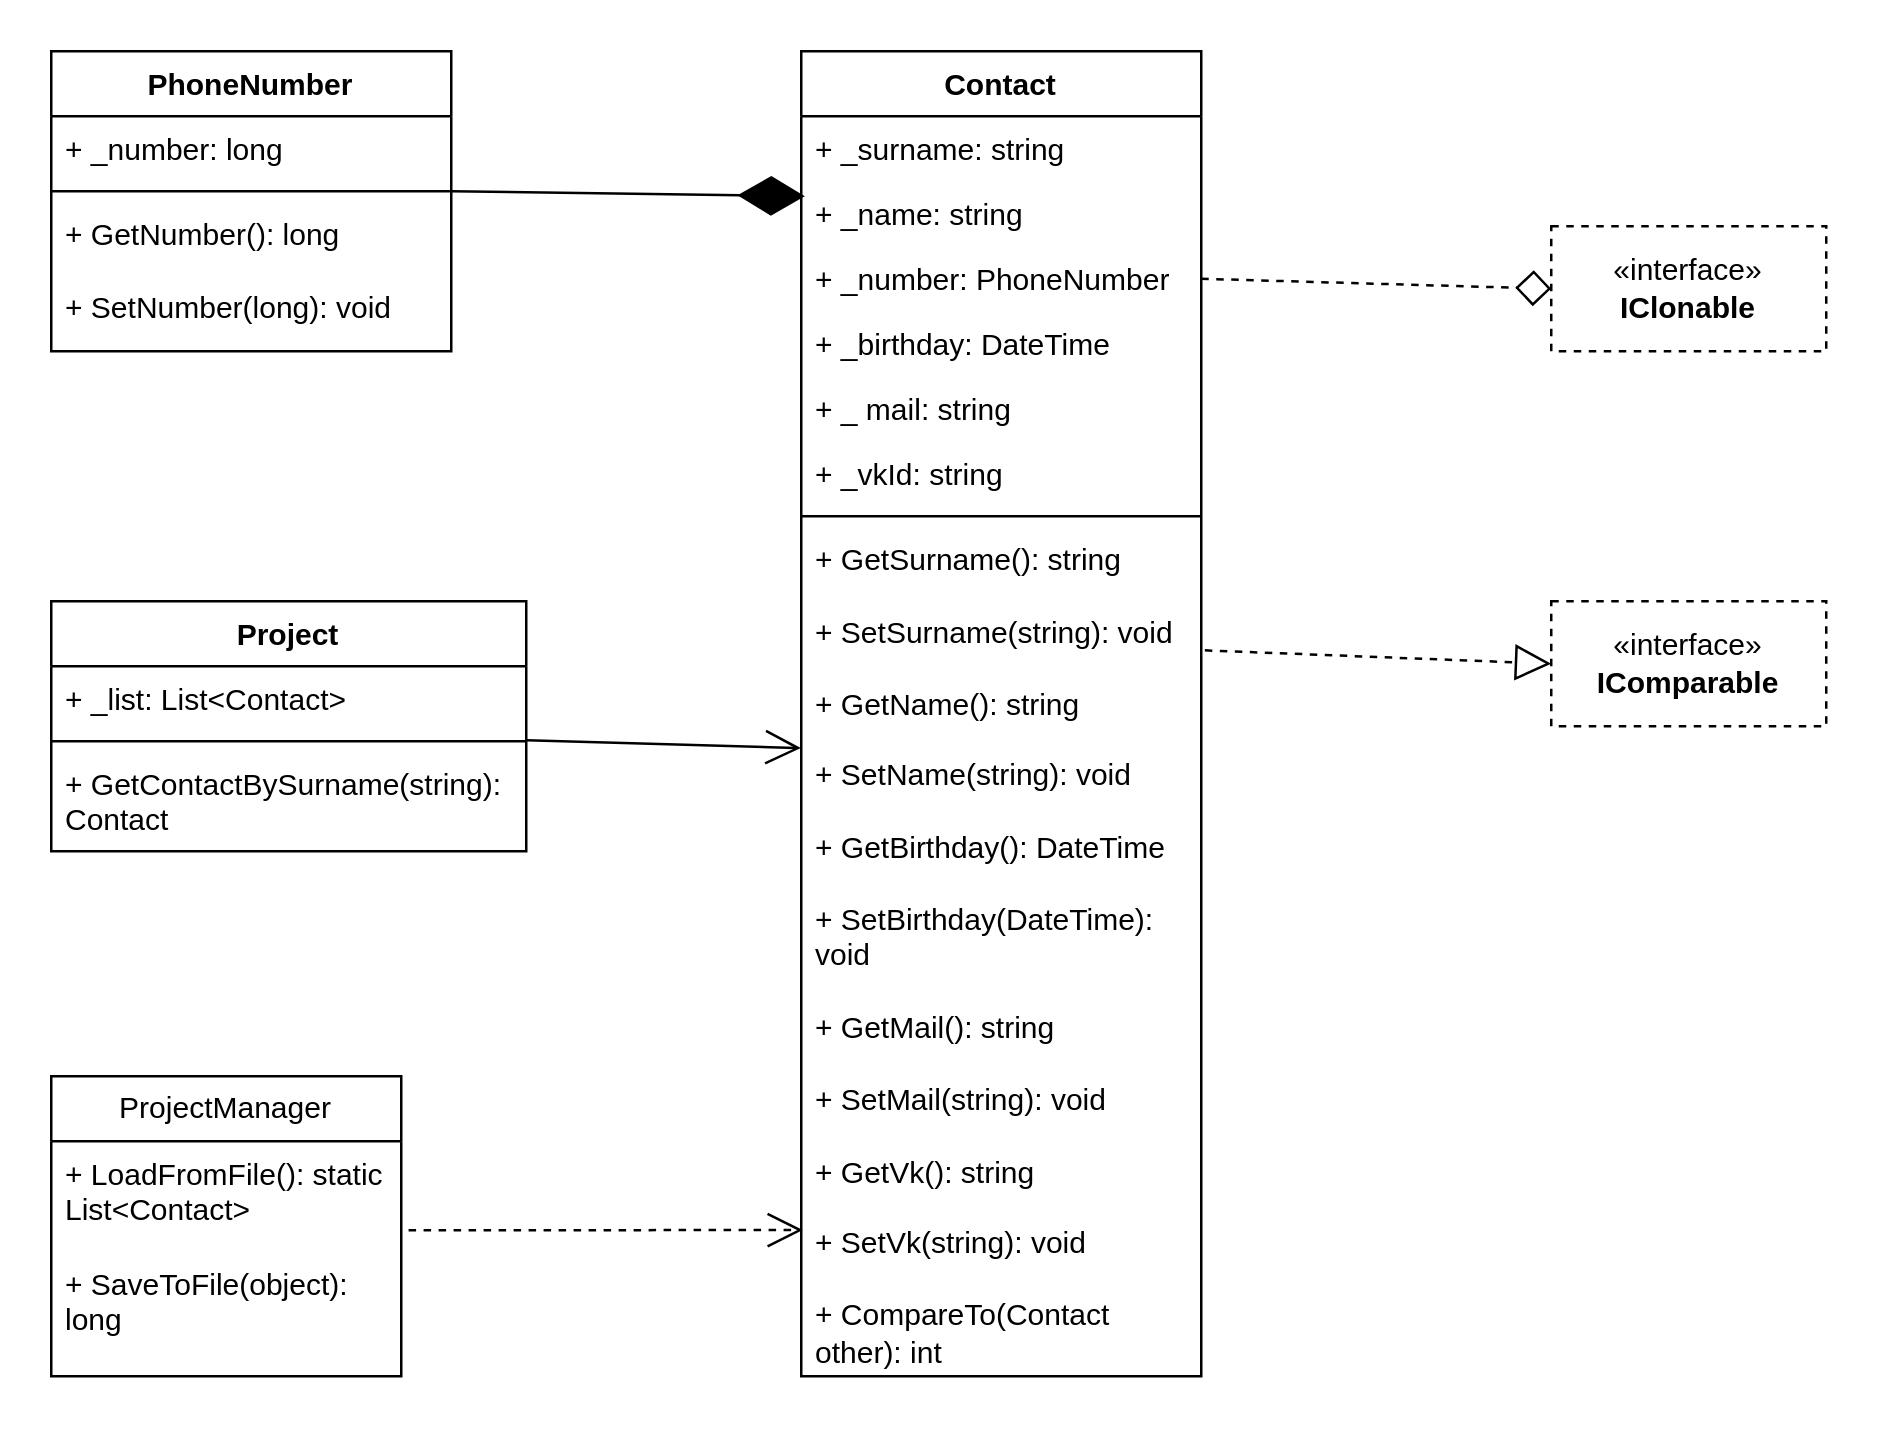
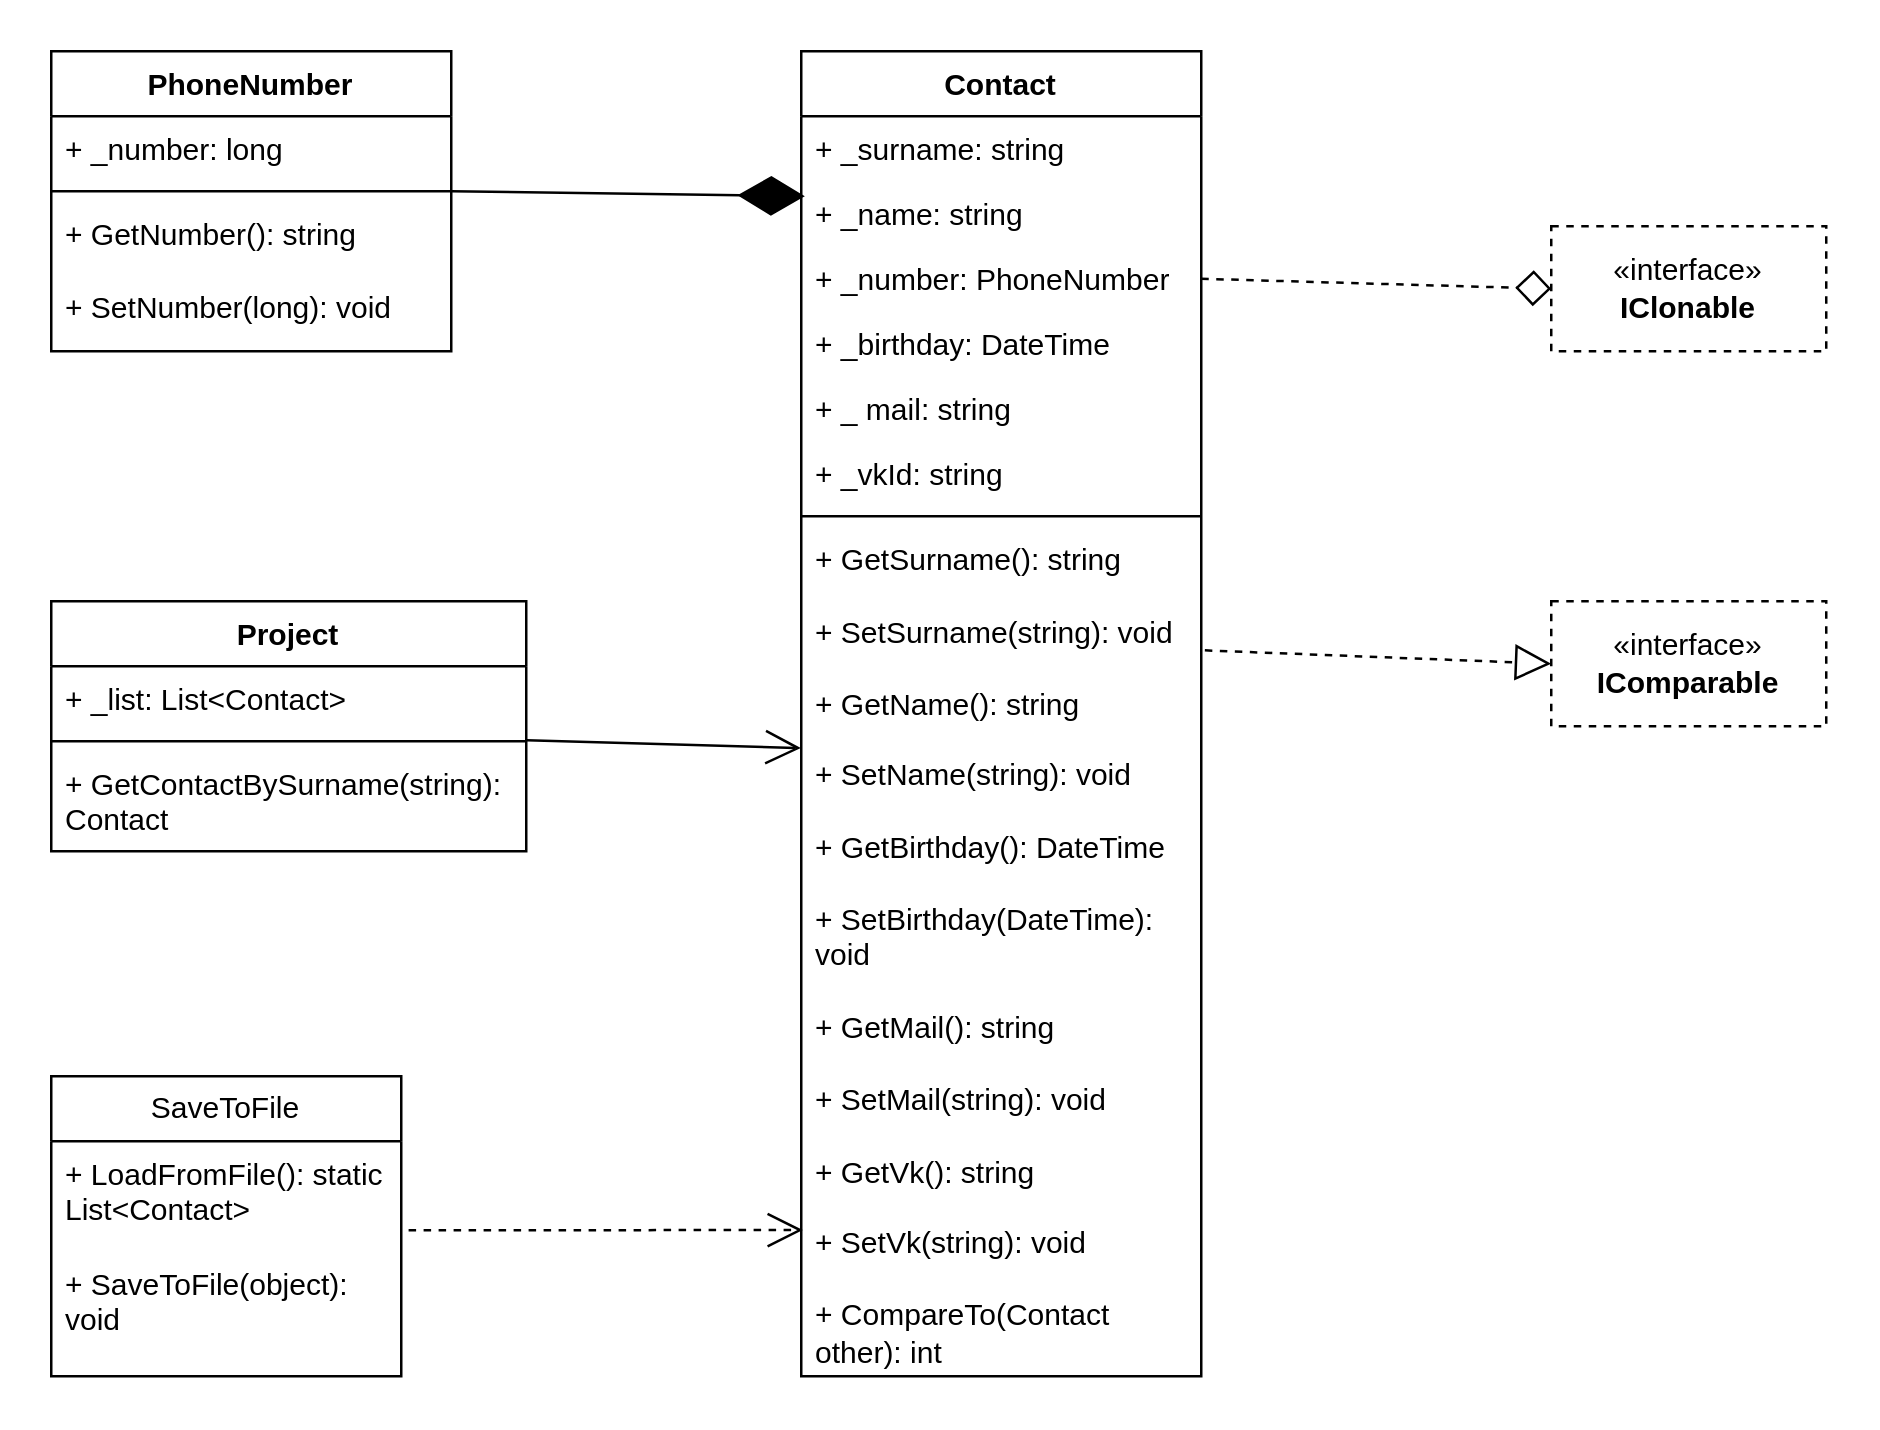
node "+ GetNumber(): long + SetNumber(long): void": label "+ GetNumber(): long + SetNumber(long): void" -> "+ GetNumber(): string + SetNumber(long): void"
node "ProjectManager": label "ProjectManager" -> "SaveToFile"
node "+ SaveToFile(object): long": label "+ SaveToFile(object): long" -> "+ SaveToFile(object): void"
